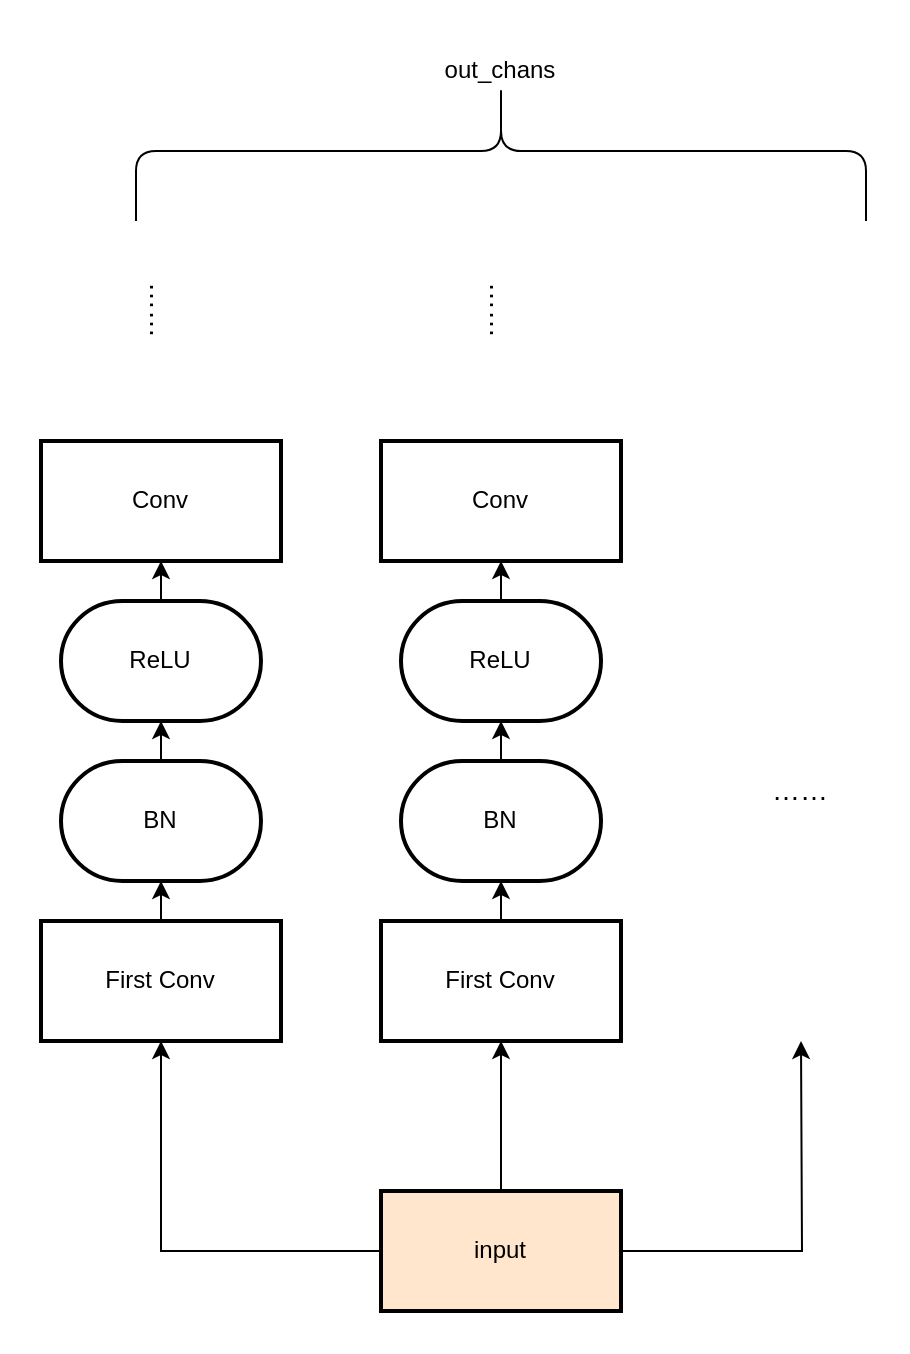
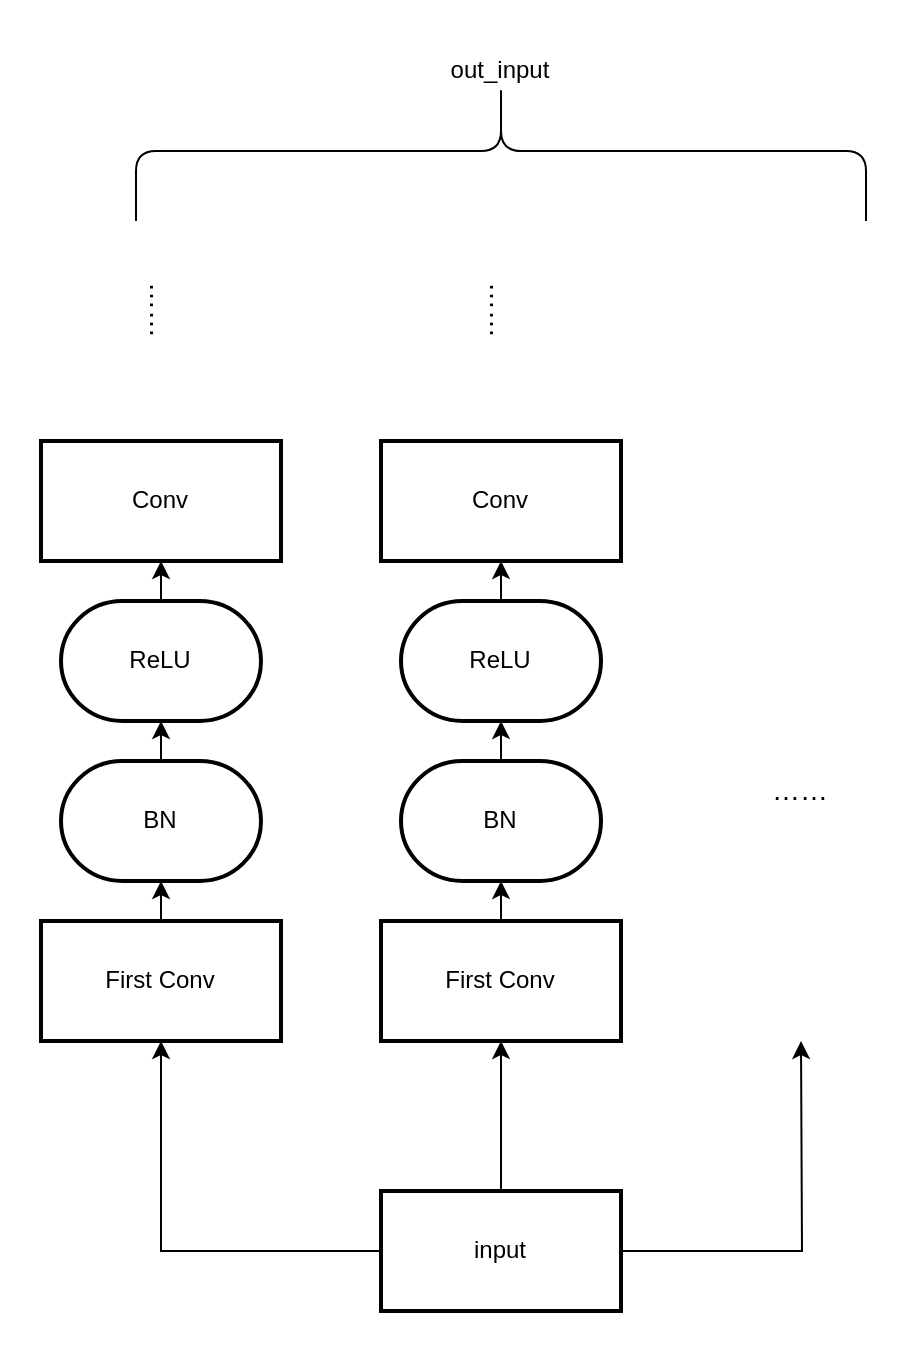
node "out_chans": label "out_chans" -> "out_input"
node "input": fillcolor #ffe6cc -> #ffffff
